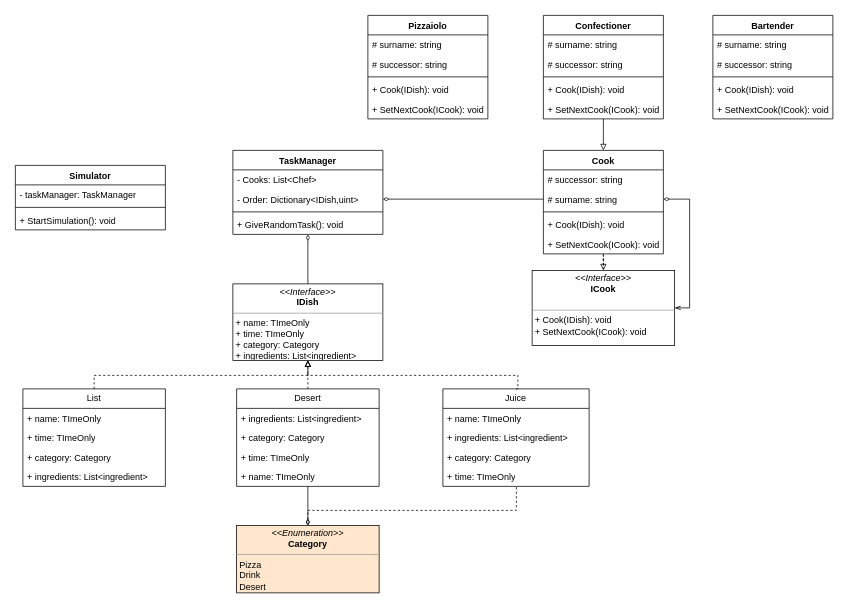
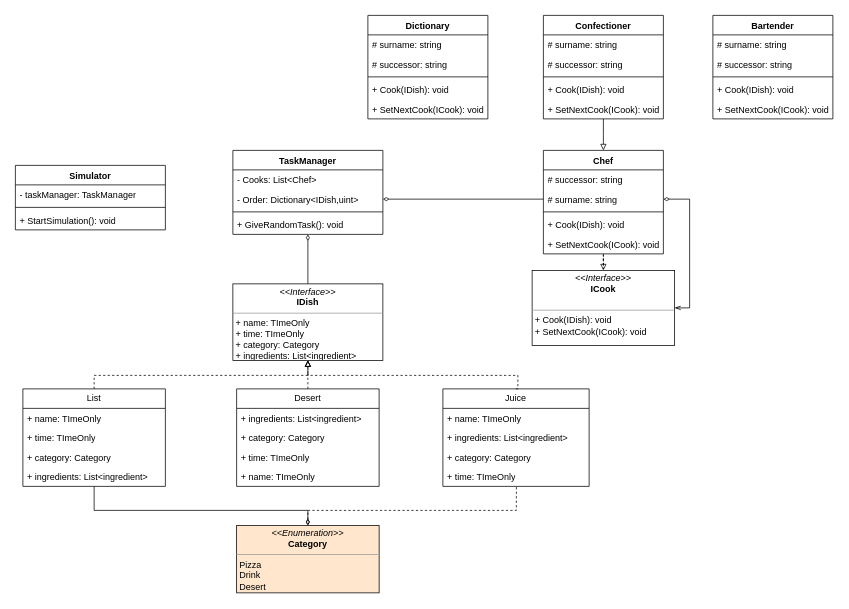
node "Pizzaiolo": label "Pizzaiolo" -> "Dictionary"
node "Cook": label "Cook" -> "Chef"
edge "Desert" -> "<<Enumeration>> Category Pizza Drink Desert": removed
edge "List" -> "<<Enumeration>> Category Pizza Drink Desert": added
